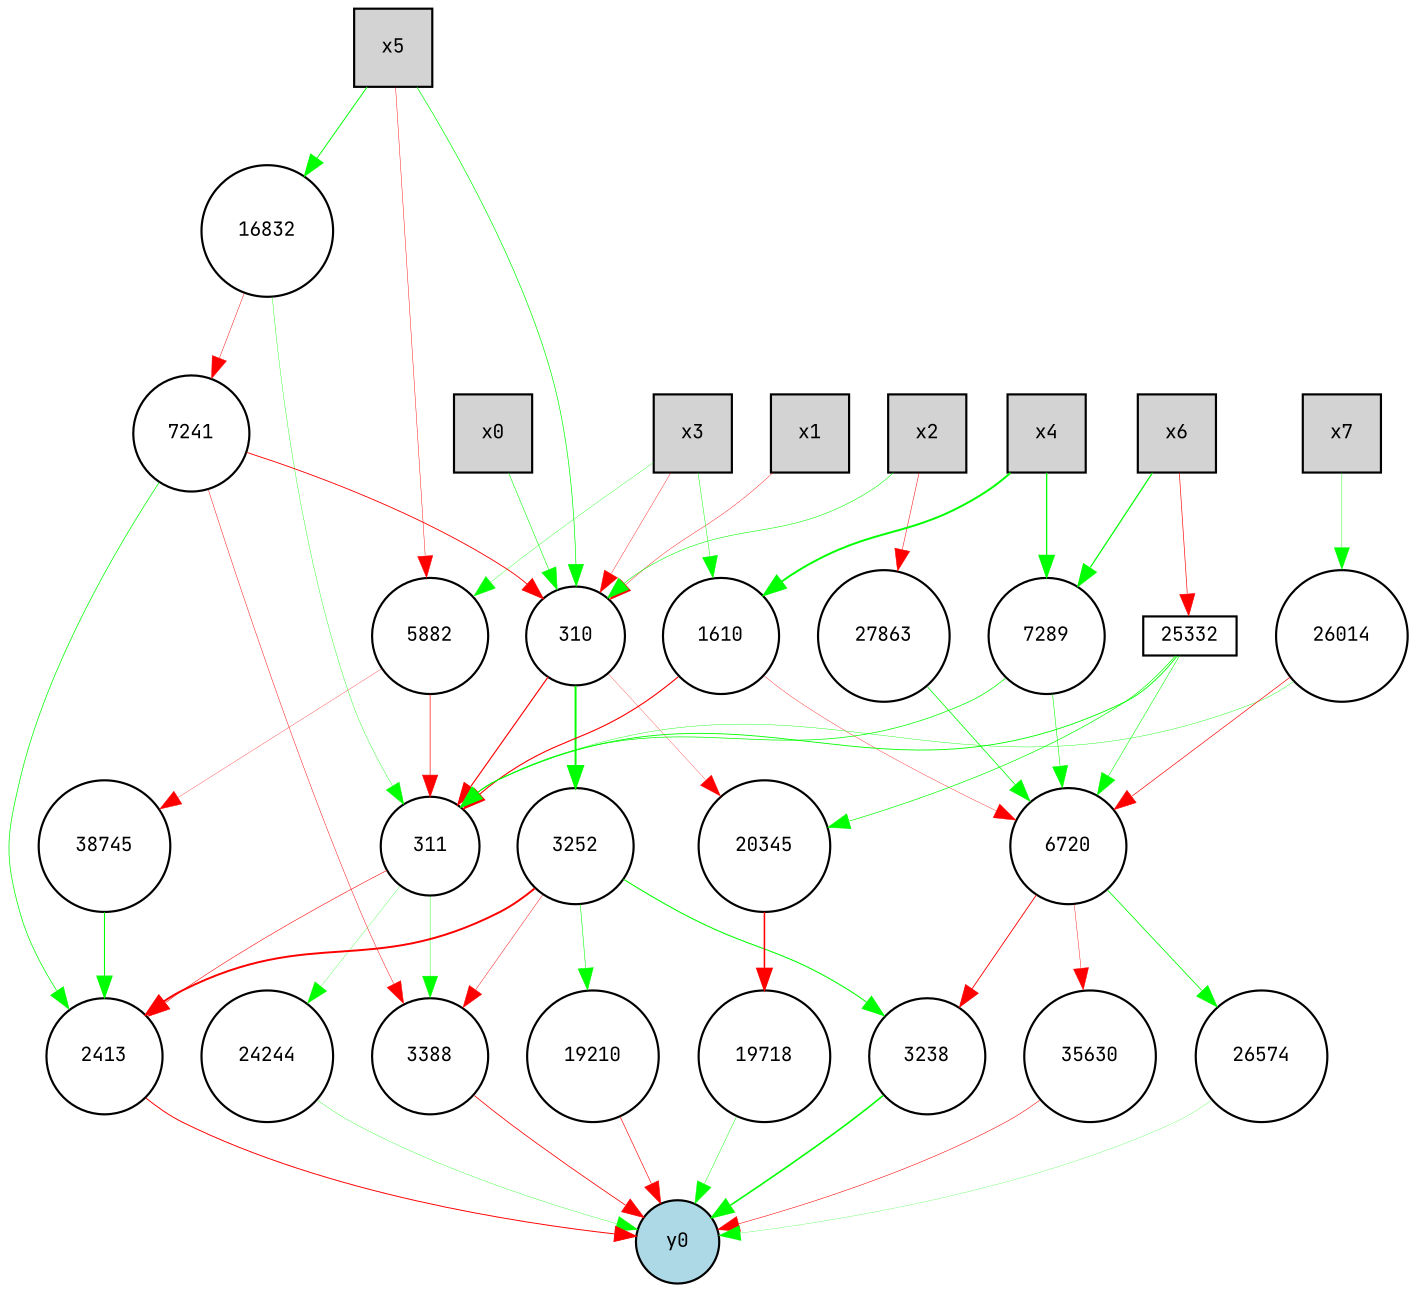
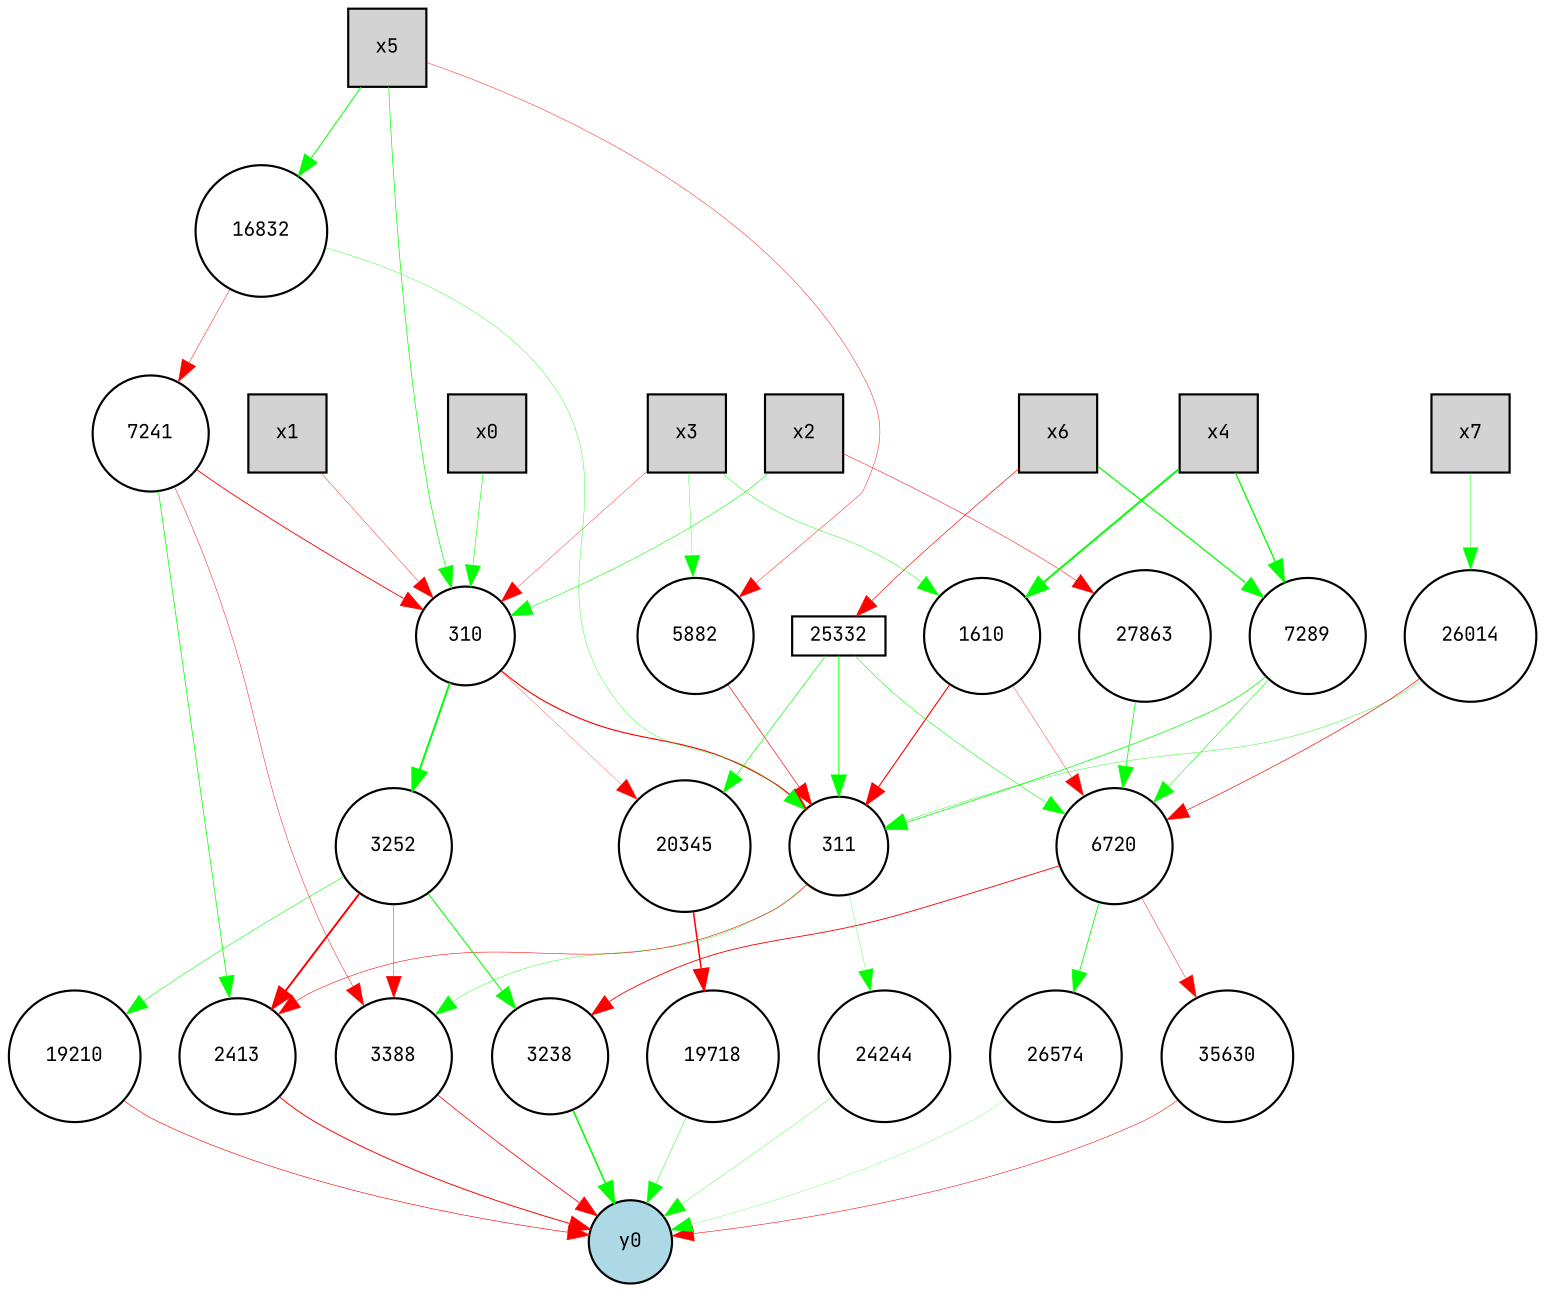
node "38745": removed
